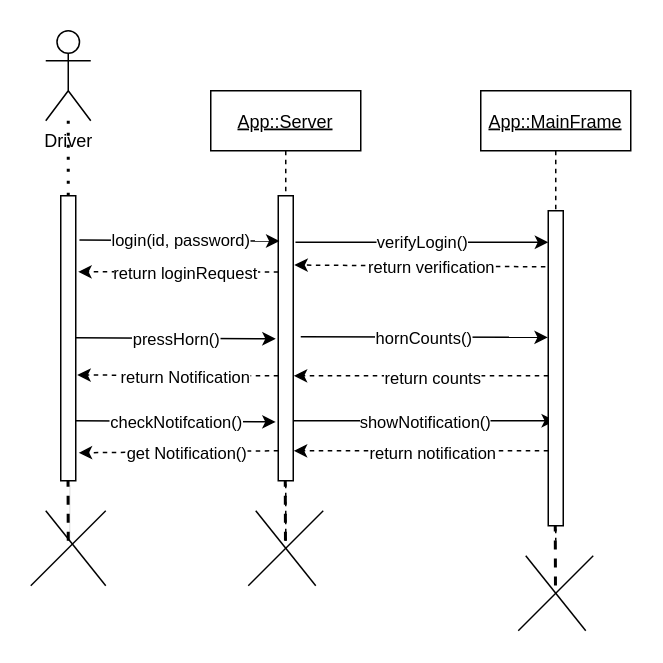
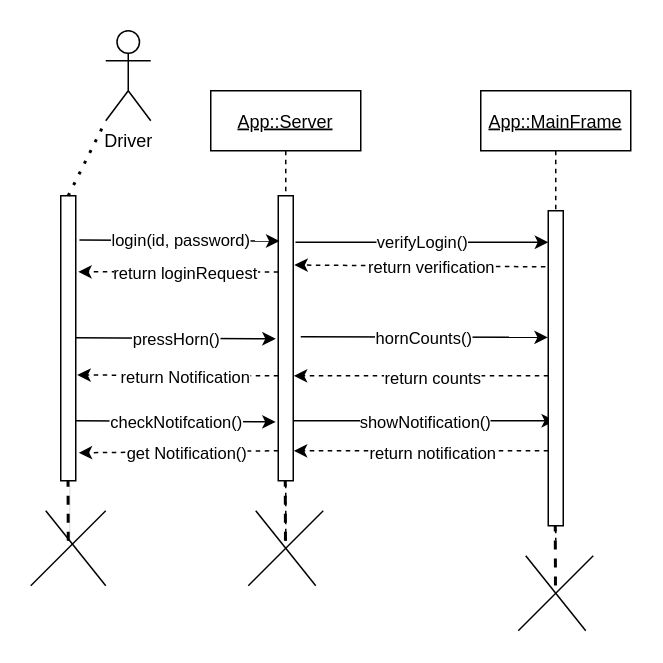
node "Driver": moved (68, 76) -> (128, 76)
